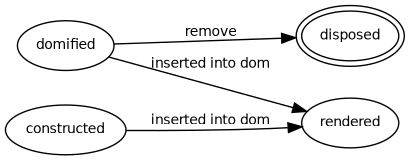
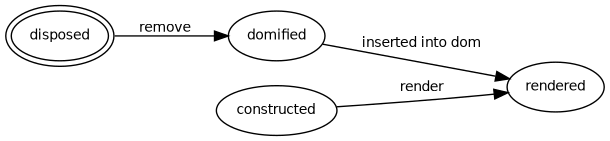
edge "domified" -> "disposed": reversed
edge "constructed" -> "rendered": label "inserted into dom" -> "render"
